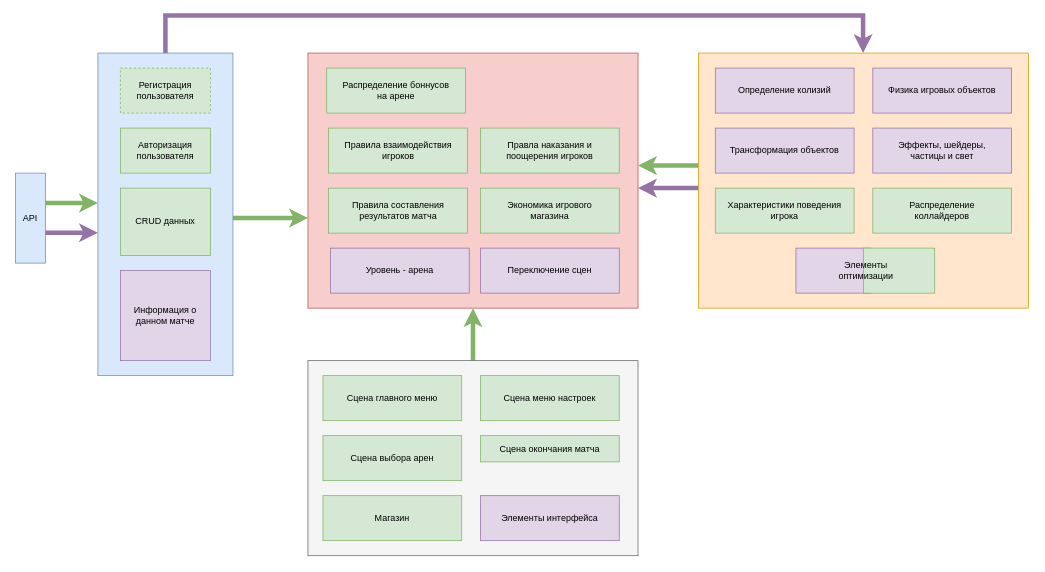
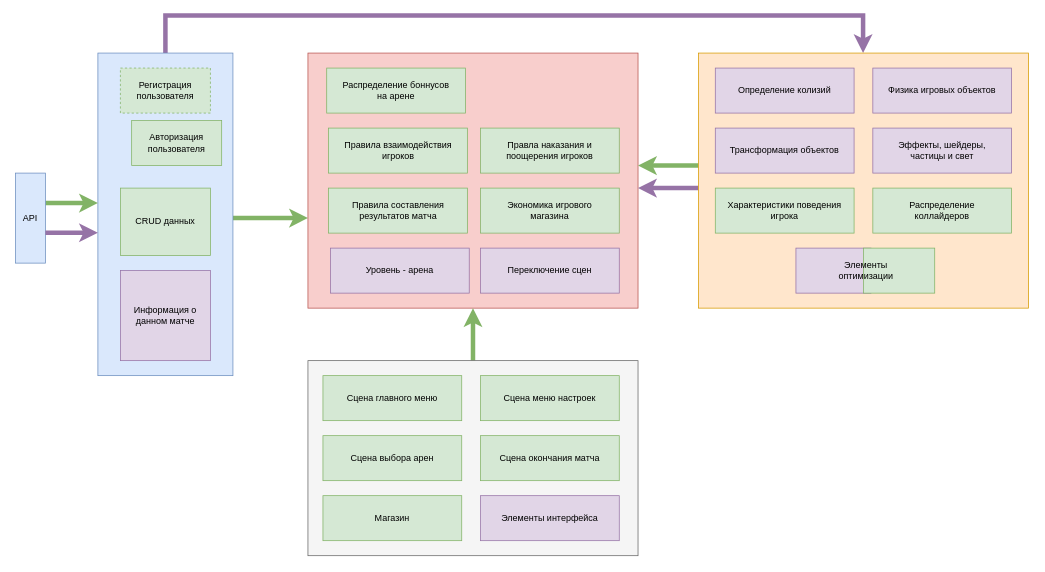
node "Авторизация пользователя": moved (165, 150) -> (177, 143)
node "Сцена окончания матча": size 139x26 -> 139x45
